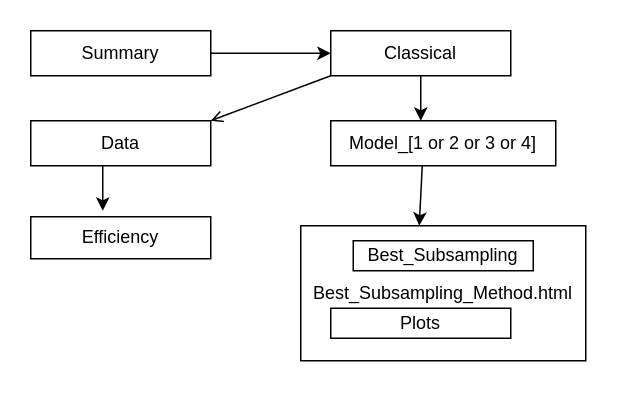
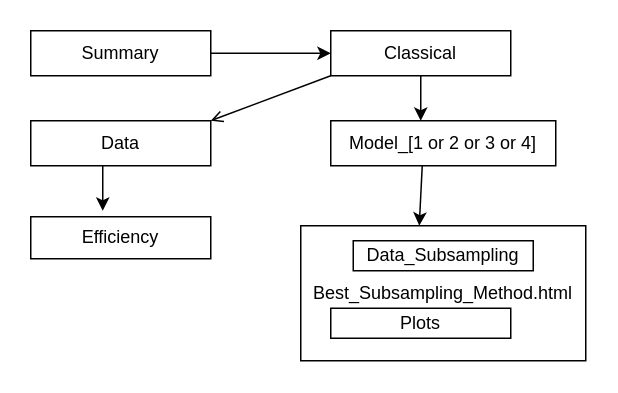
node "Best_Subsampling": label "Best_Subsampling" -> "Data_Subsampling"
